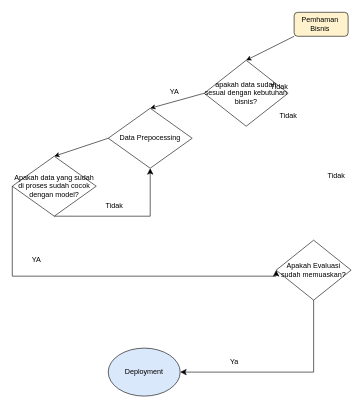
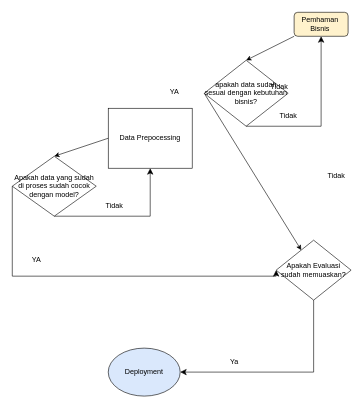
edge "apakah data sudah sesuai dengan kebutuhan bisnis?" -> "Pemhaman Bisnis": added
edge "apakah data sudah sesuai dengan kebutuhan bisnis?" -> "Data Prepocessing": now "apakah data sudah sesuai dengan kebutuhan bisnis?" -> "Apakah Evaluasi sudah memuaskan?"
node "Data Prepocessing": shape diamond -> rectangle
